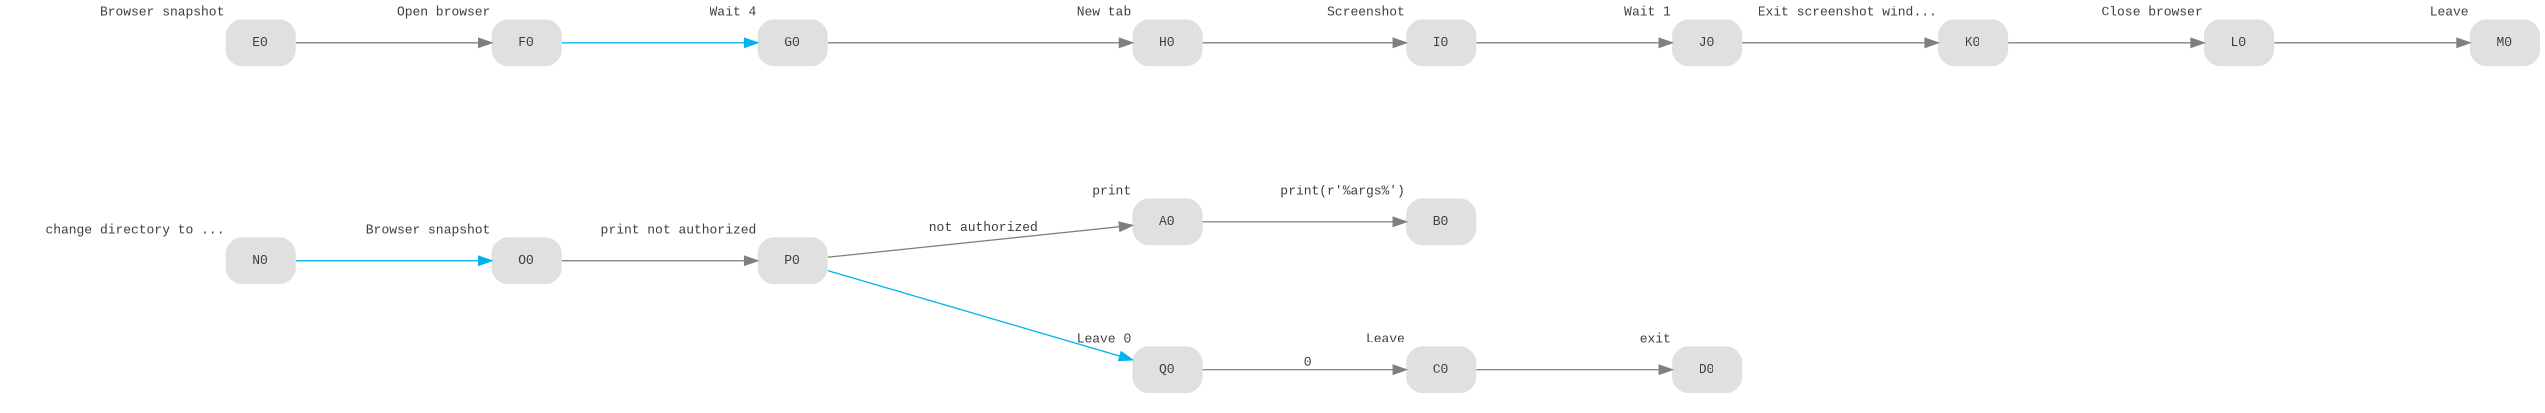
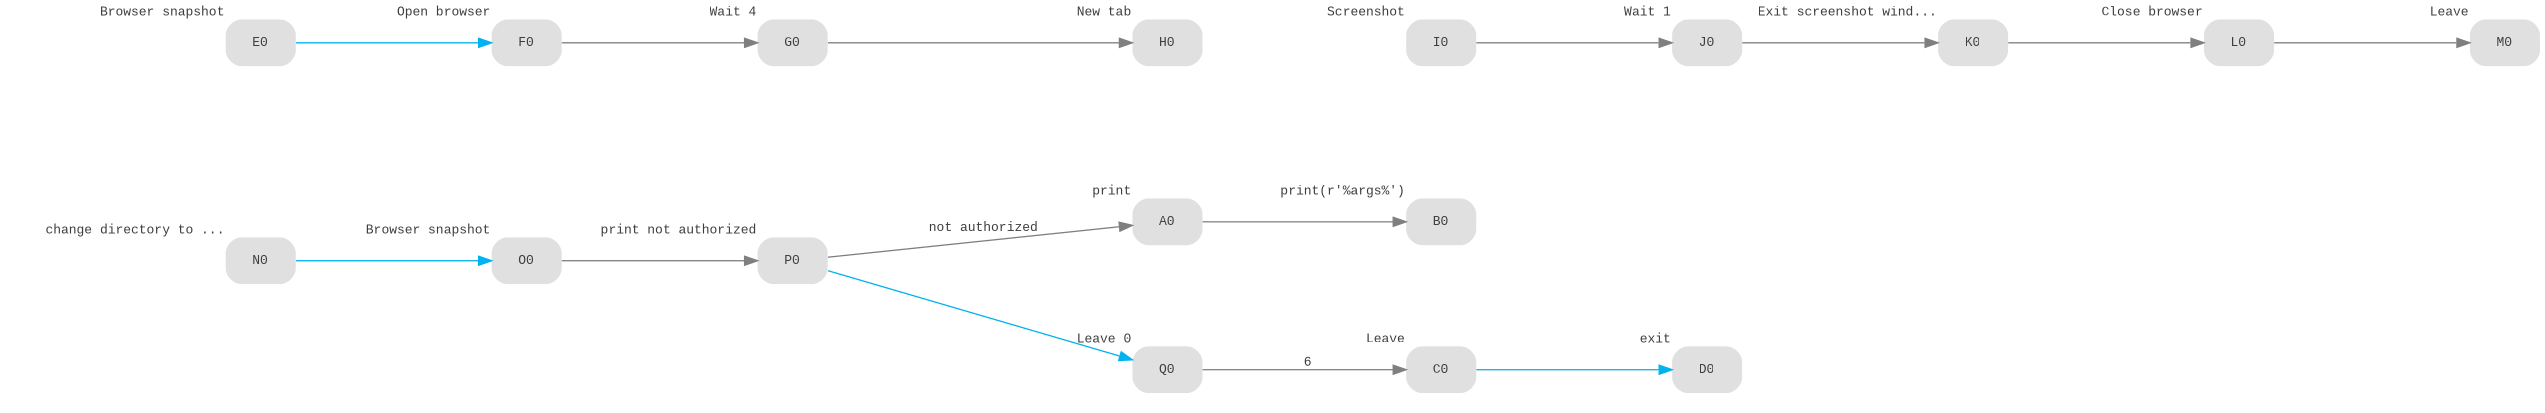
edge "E0 Browser snapshot" -> "F0 Open browser": color gray50 -> deepskyblue2
edge "F0 Open browser" -> "G0 Wait 4": color deepskyblue2 -> gray50
edge "H0 New tab" -> "I0 Screenshot": removed
edge "Q0 Leave 0" -> "C0 Leave": label " 0" -> " 6"
edge "C0 Leave" -> "D0 exit": color gray50 -> deepskyblue2
